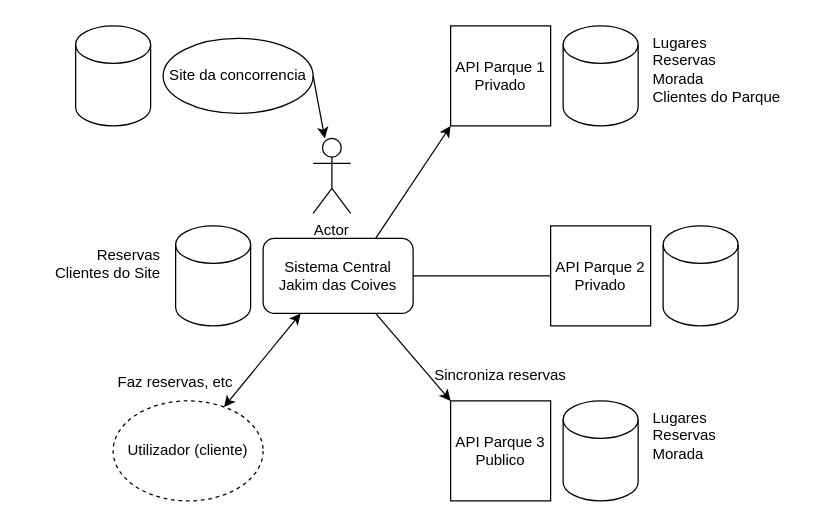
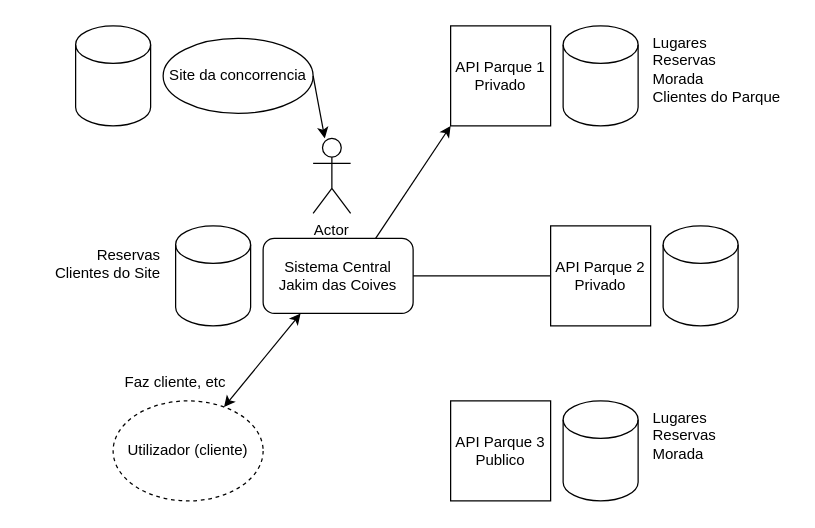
edge "Sistema Central Jakim das Coives" -> "API Parque 3 Publico": removed
node "Sincroniza reservas": removed
node "Faz reservas, etc": label "Faz reservas, etc" -> "Faz cliente, etc"
